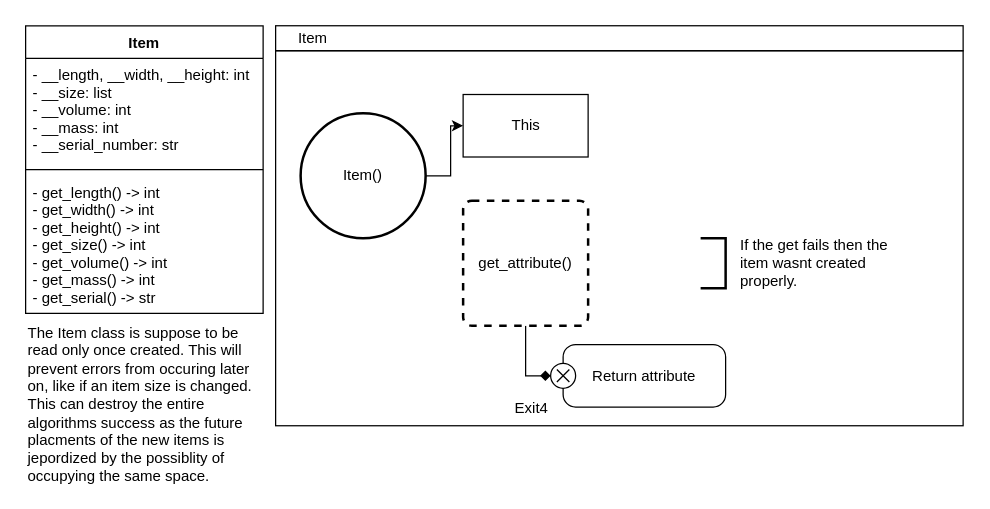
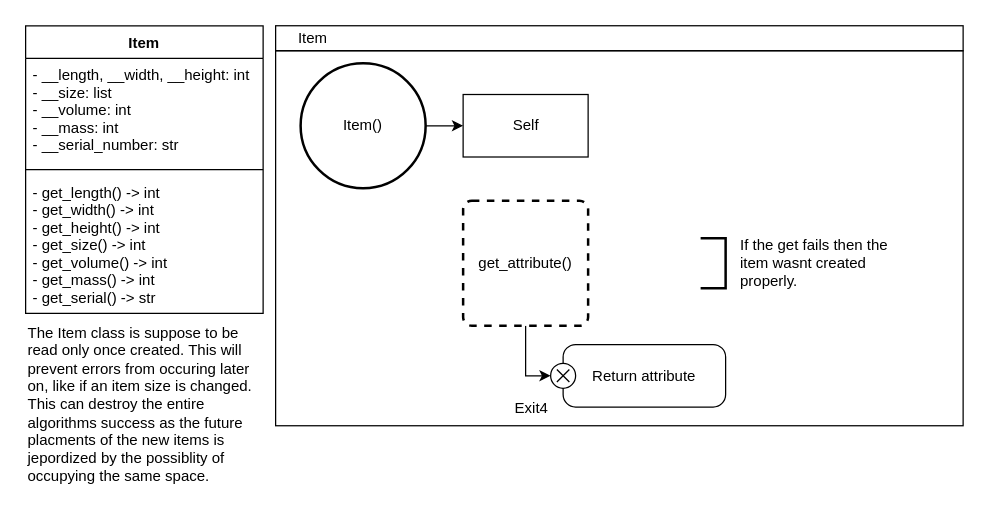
node "This": label "This" -> "Self"
node "Item()": moved (363, 176) -> (363, 126)
edge "get_attribute()" -> "Return attribute": arrowhead diamond -> classic
